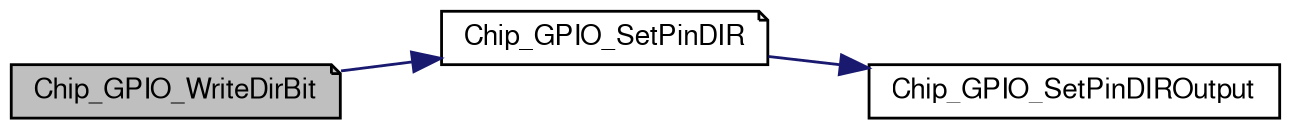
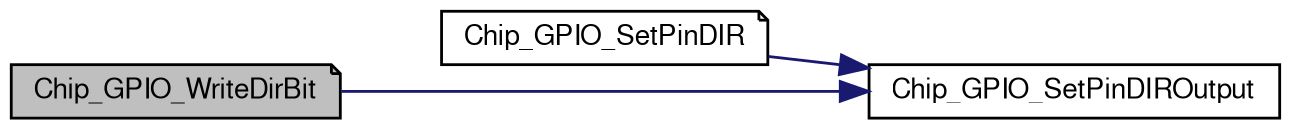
edge "Chip_GPIO_WriteDirBit" -> "Chip_GPIO_SetPinDIR": now "Chip_GPIO_WriteDirBit" -> "Chip_GPIO_SetPinDIROutput"
